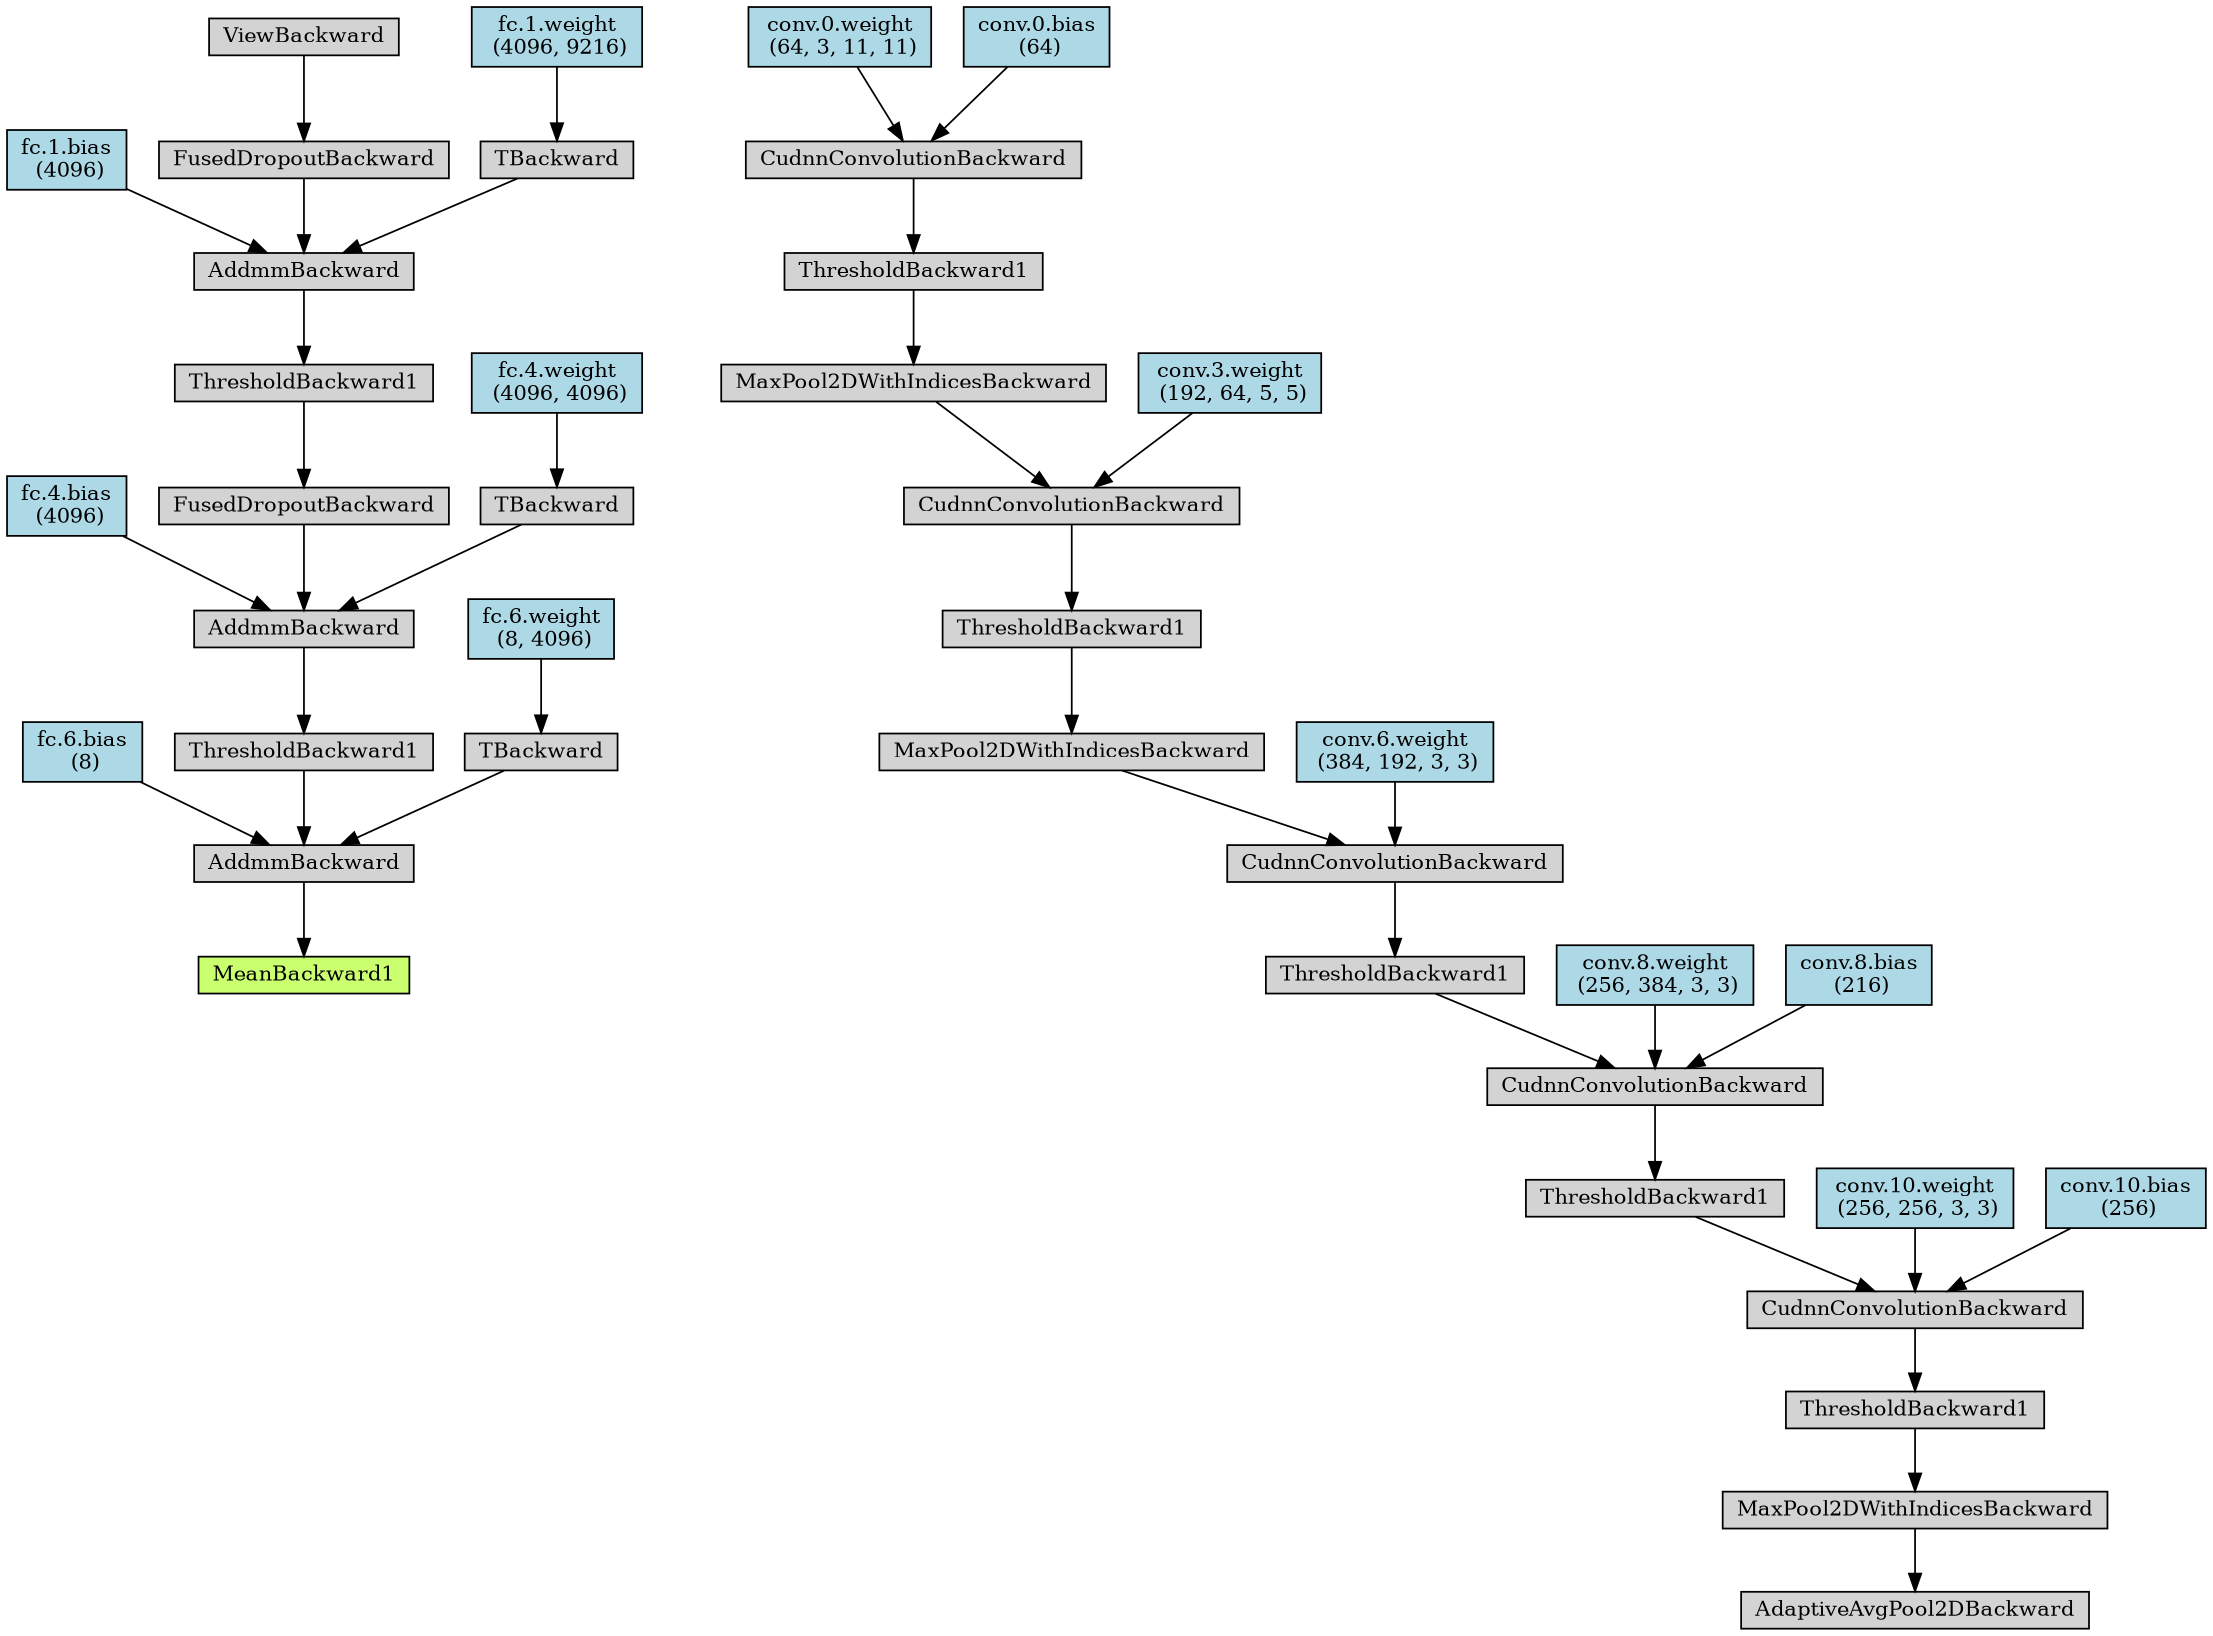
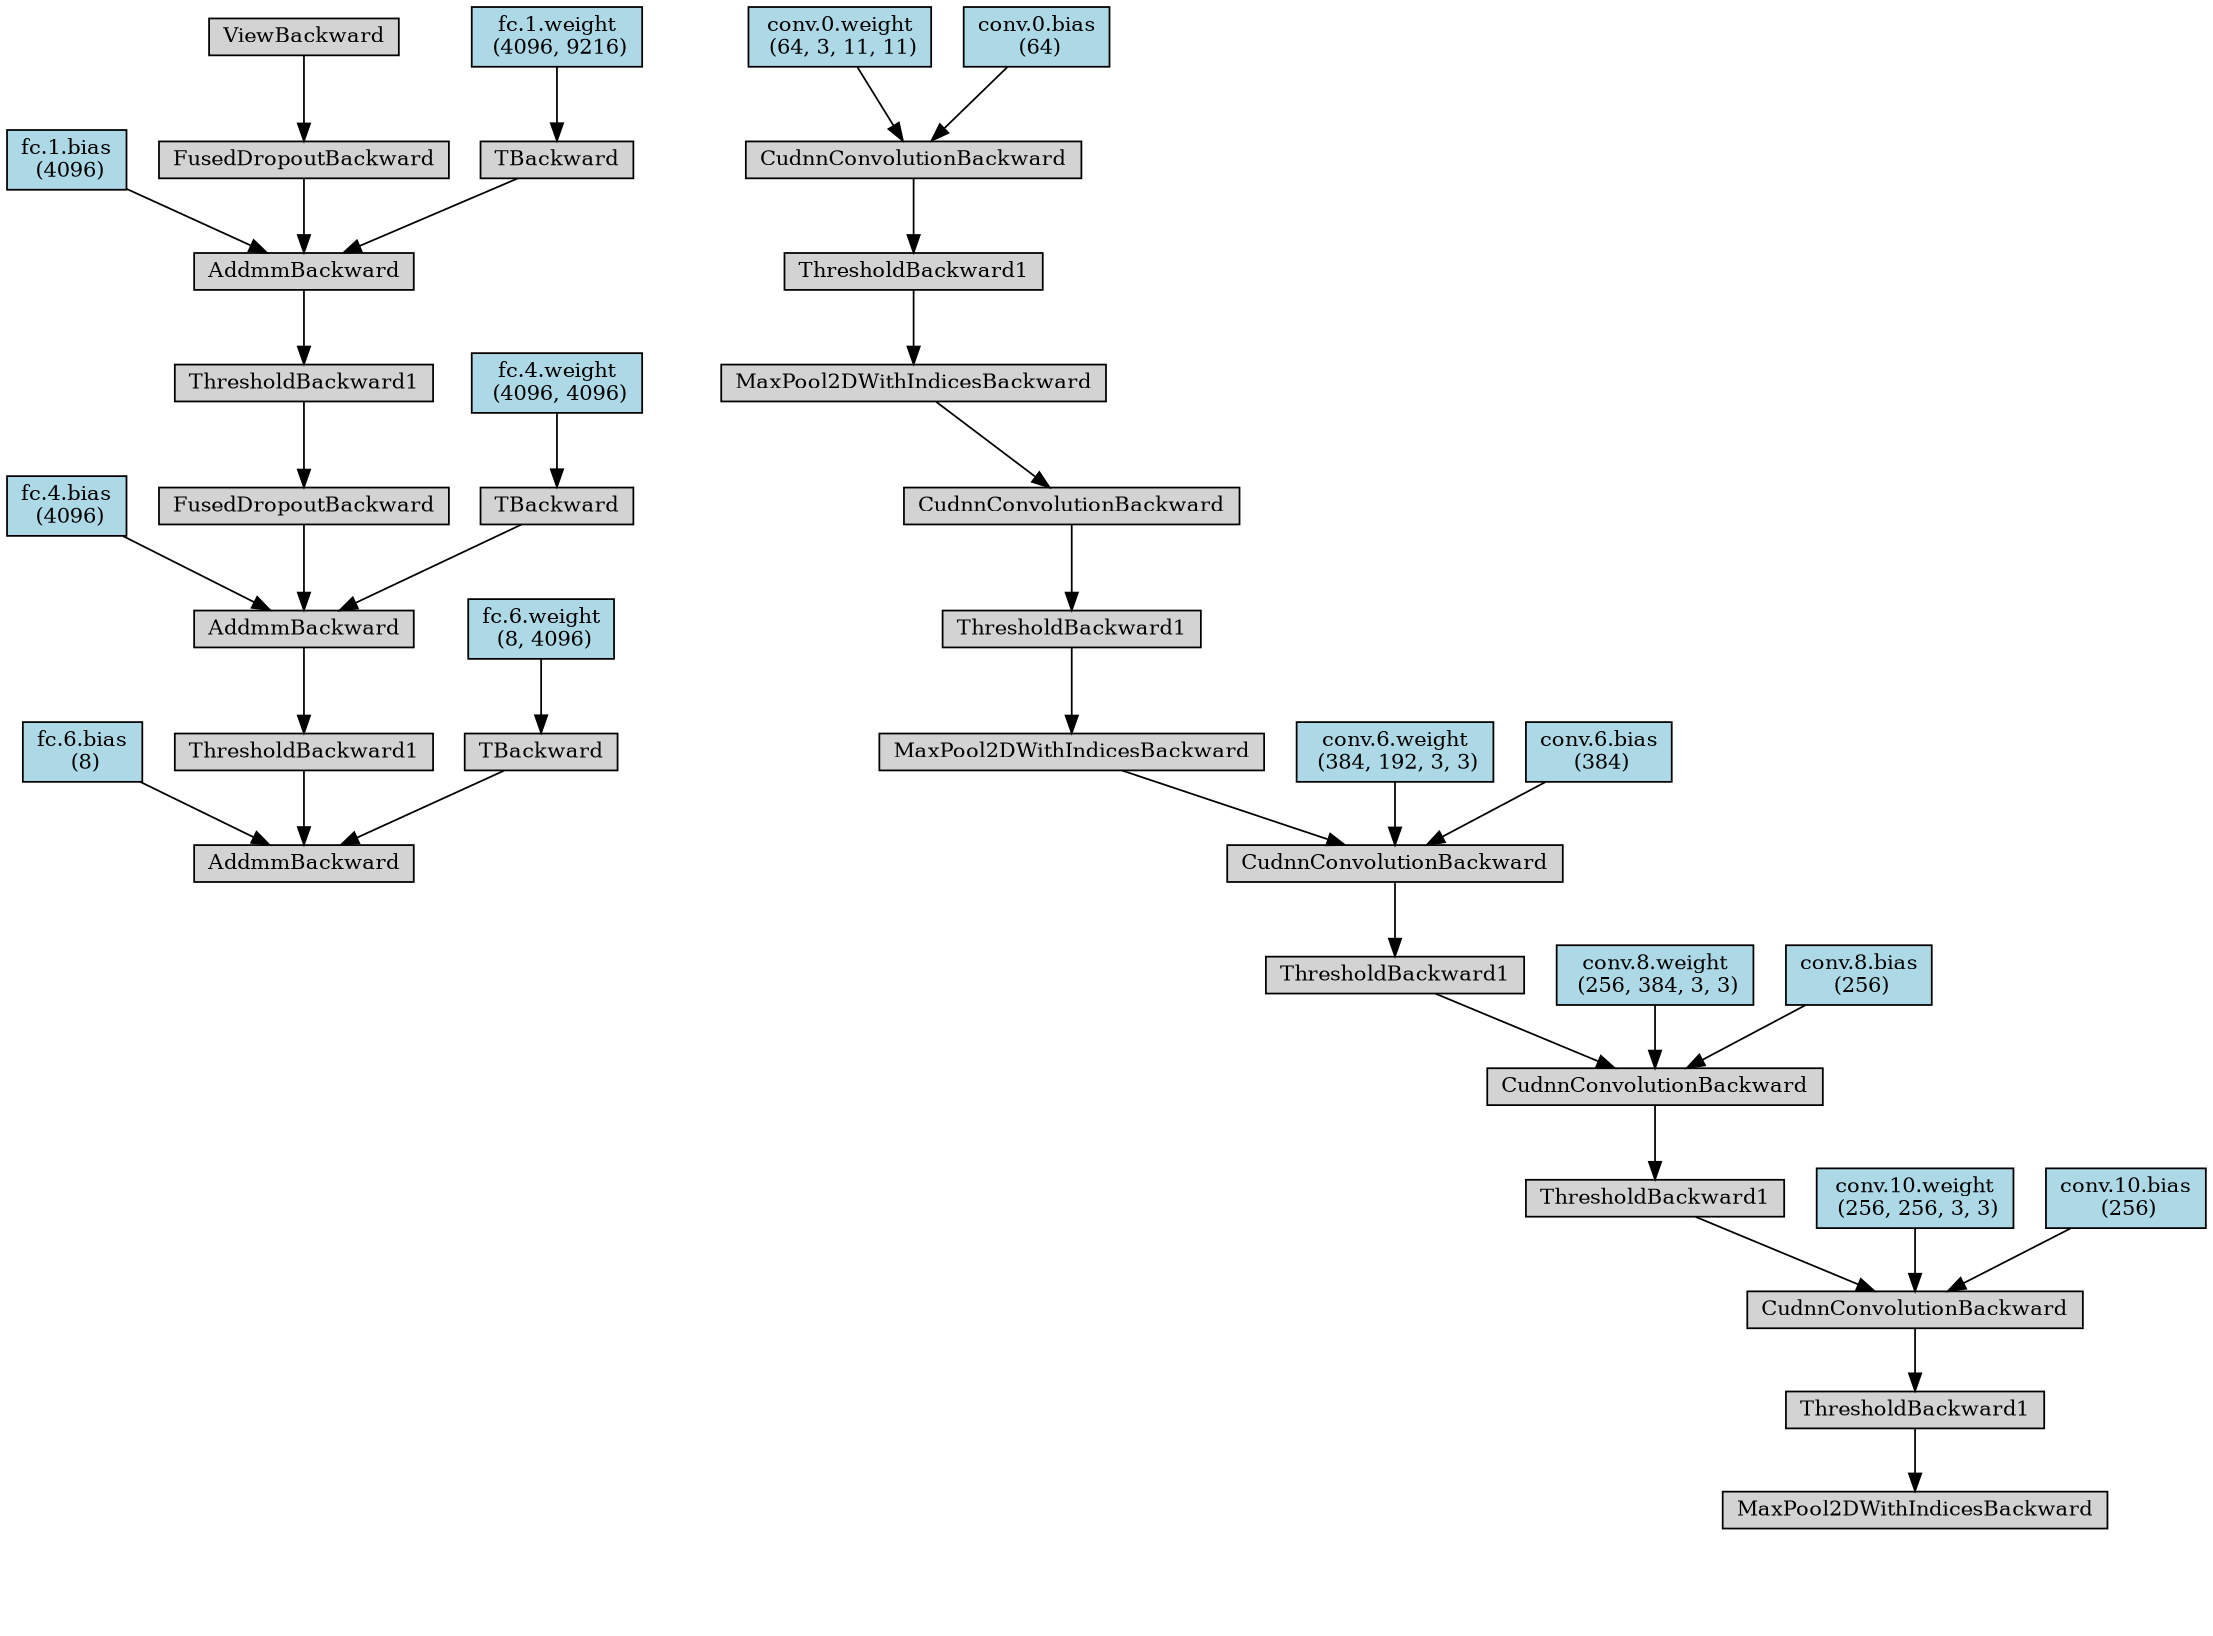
node "conv.3.weight (192, 64, 5, 5)": removed
node "conv.6.bias (384)": added
node "MeanBackward1": removed
node "conv.8.bias (216)": label "conv.8.bias (216)" -> "conv.8.bias (256)"
node "AdaptiveAvgPool2DBackward": removed
